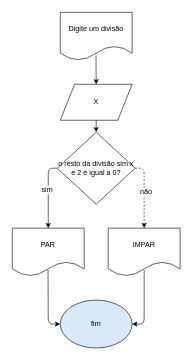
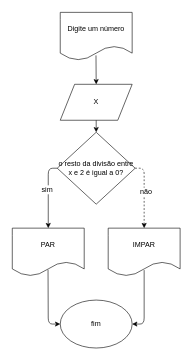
node "Digite um divisão": label "Digite um divisão" -> "Digite um número"
node "o resto da divisão sim x e 2 é igual a 0?": label "o resto da divisão sim x e 2 é igual a 0?" -> "o resto da divisão entre x e 2 é igual a 0?"
node "fim": fillcolor #dae8fc -> #ffffff
